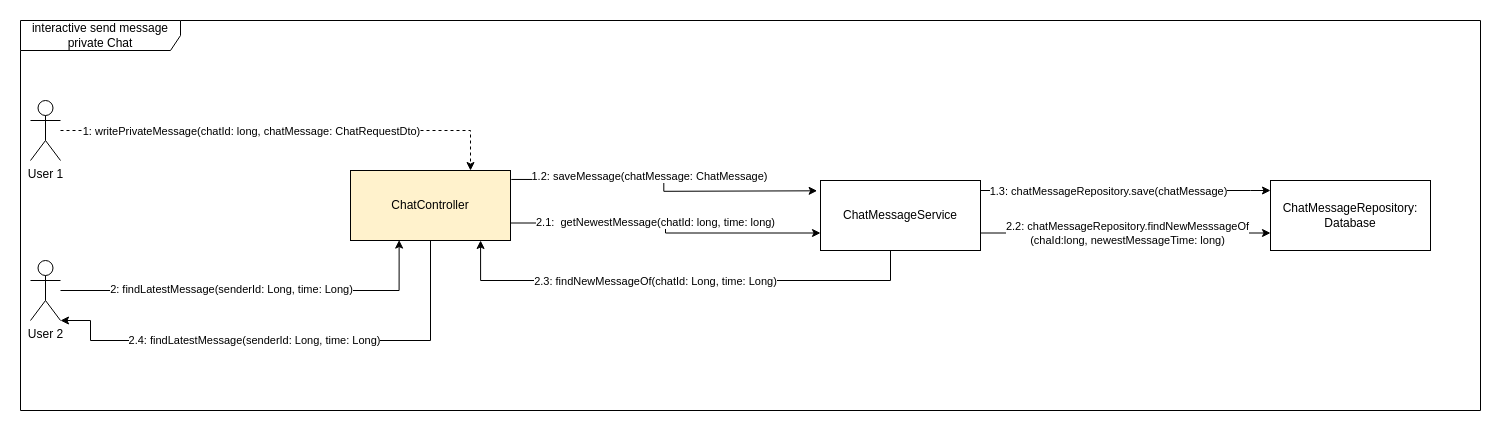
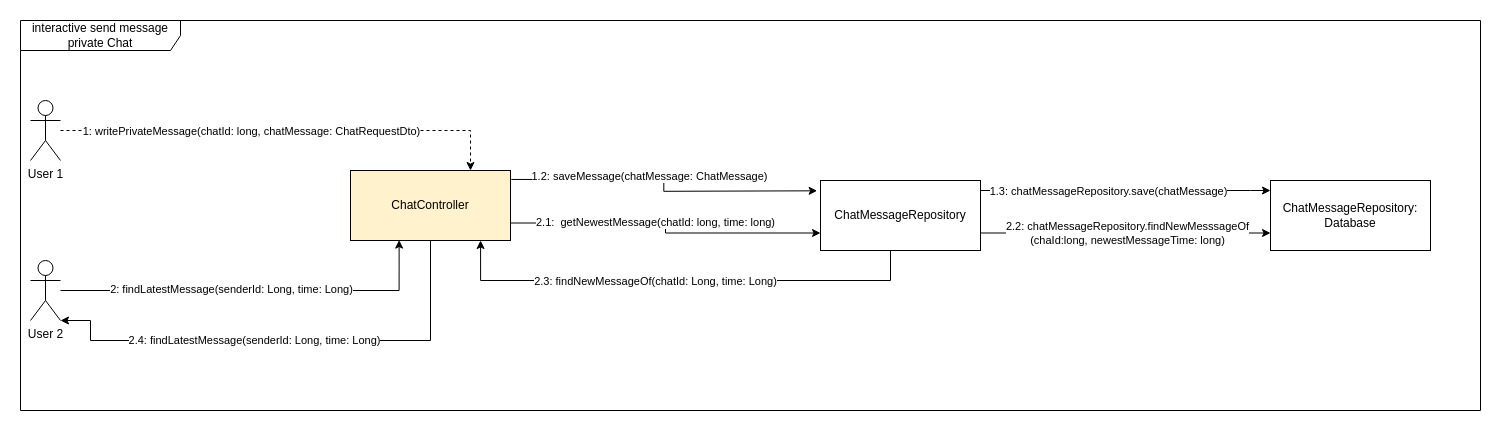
node "ChatMessageService": label "ChatMessageService" -> "ChatMessageRepository"
